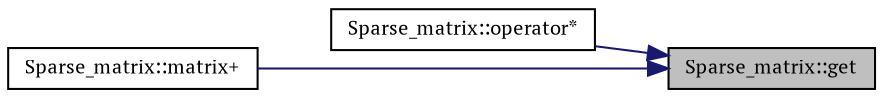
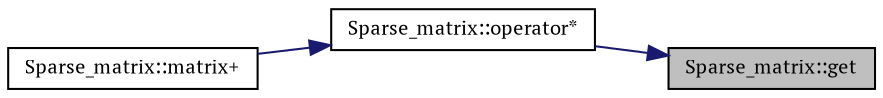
edge "Sparse_matrix::matrix+" -> "Sparse_matrix::get": now "Sparse_matrix::matrix+" -> "Sparse_matrix::operator*"
